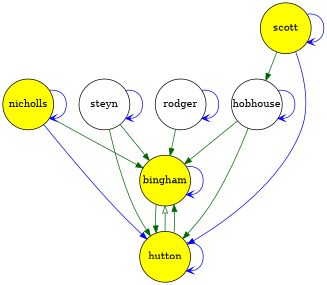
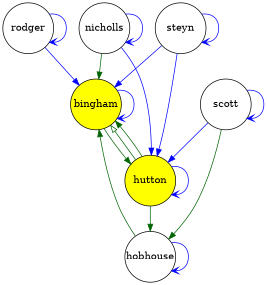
node "scott": fillcolor yellow -> white
node "nicholls": fillcolor yellow -> white
edge "rodger" -> "bingham": color darkgreen -> blue
edge "steyn" -> "bingham": color darkgreen -> blue
edge "steyn" -> "hutton": color darkgreen -> blue
edge "hobhouse" -> "hutton": reversed
